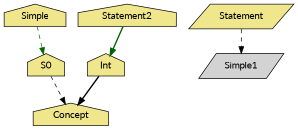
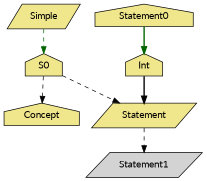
node "Simple": shape house -> parallelogram
node "Statement2": label "Statement2" -> "Statement0"
node "Simple1": label "Simple1" -> "Statement1"
edge "S0" -> "Statement": added
edge "Int" -> "Concept": now "Int" -> "Statement"
